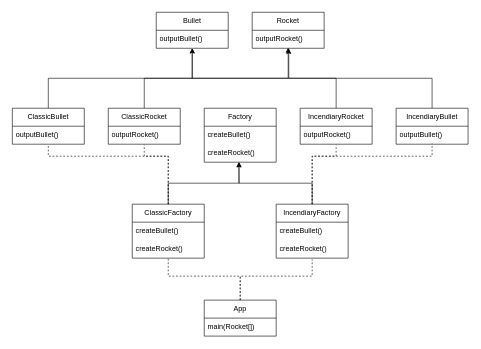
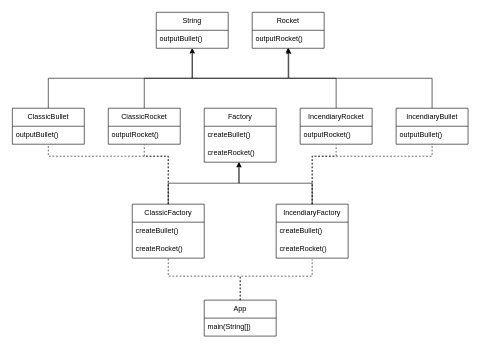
node "Bullet": label "Bullet" -> "String"
node "main(Rocket[])": label "main(Rocket[])" -> "main(String[])"
